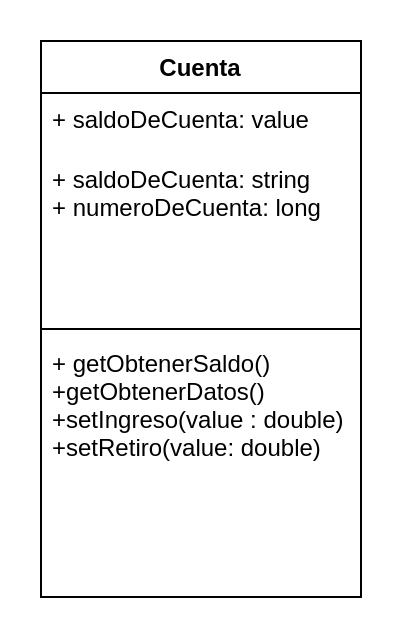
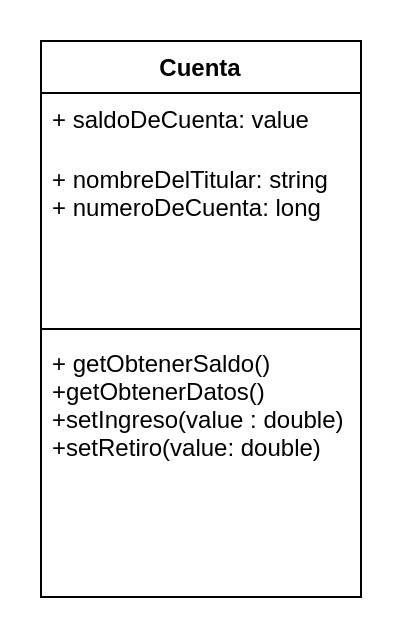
node "+ saldoDeCuenta: string + numeroDeCuenta: long": label "+ saldoDeCuenta: string + numeroDeCuenta: long" -> "+ nombreDelTitular: string + numeroDeCuenta: long"
